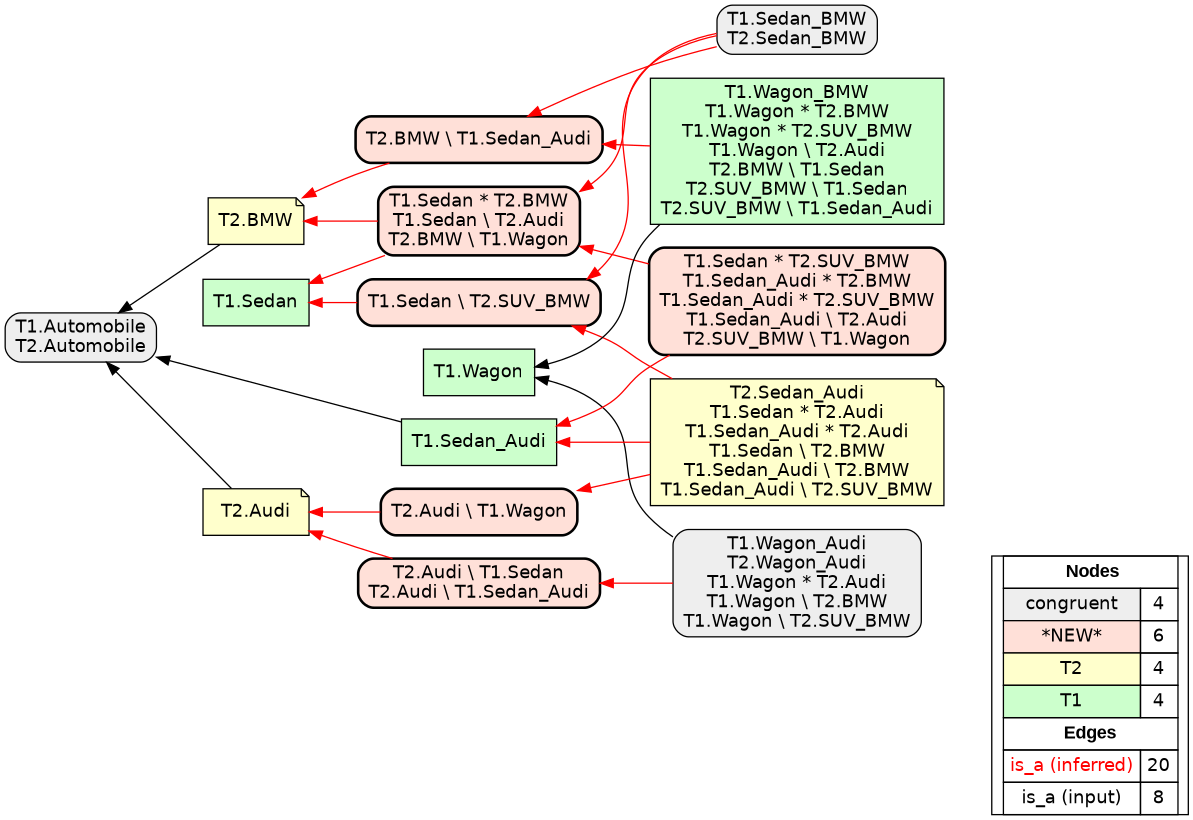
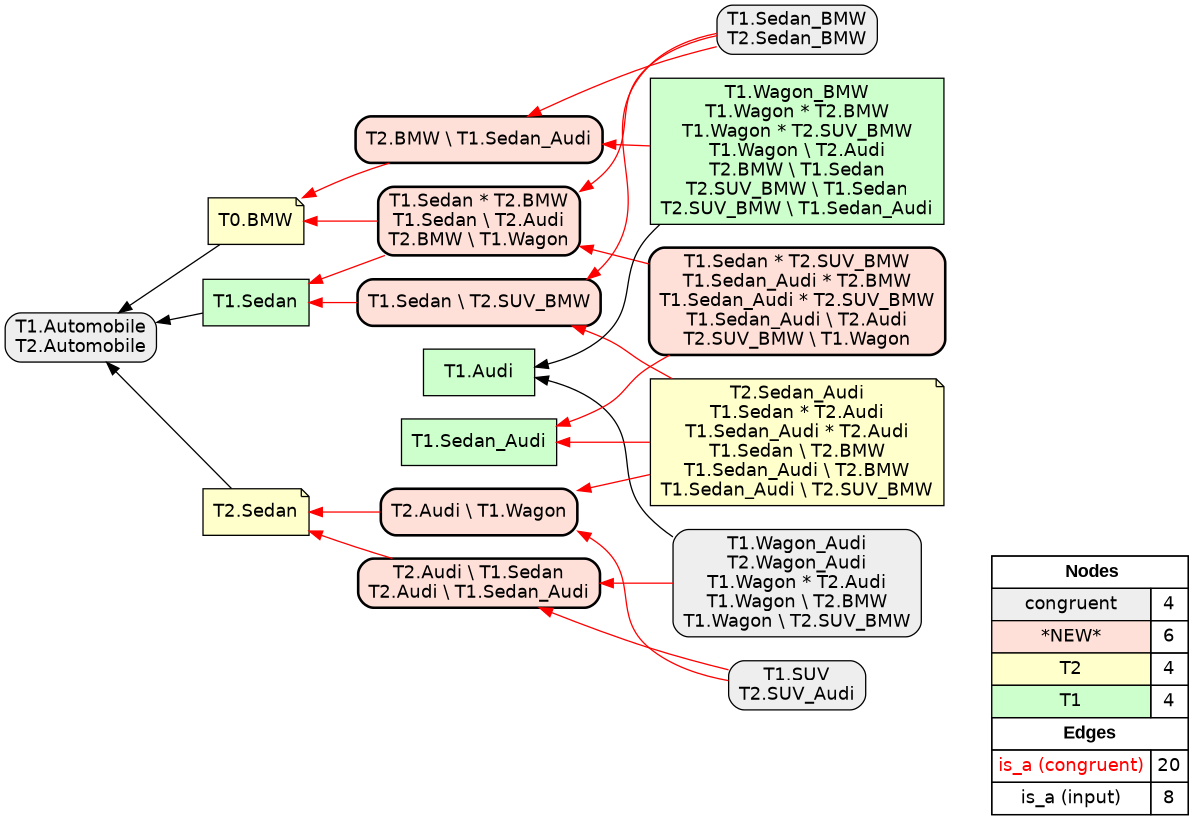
node "T2.BMW": label "T2.BMW" -> "T0.BMW"
node "T1.Wagon": label "T1.Wagon" -> "T1.Audi"
edge "T1.Sedan_Audi" -> "T1.Automobile T2.Automobile": now "T1.Sedan" -> "T1.Automobile T2.Automobile"
node "T2.Audi": label "T2.Audi" -> "T2.Sedan"
node "T1.SUV T2.SUV_Audi": added
node "Nodes": text "is_a (inferred)" -> "is_a (congruent)"
